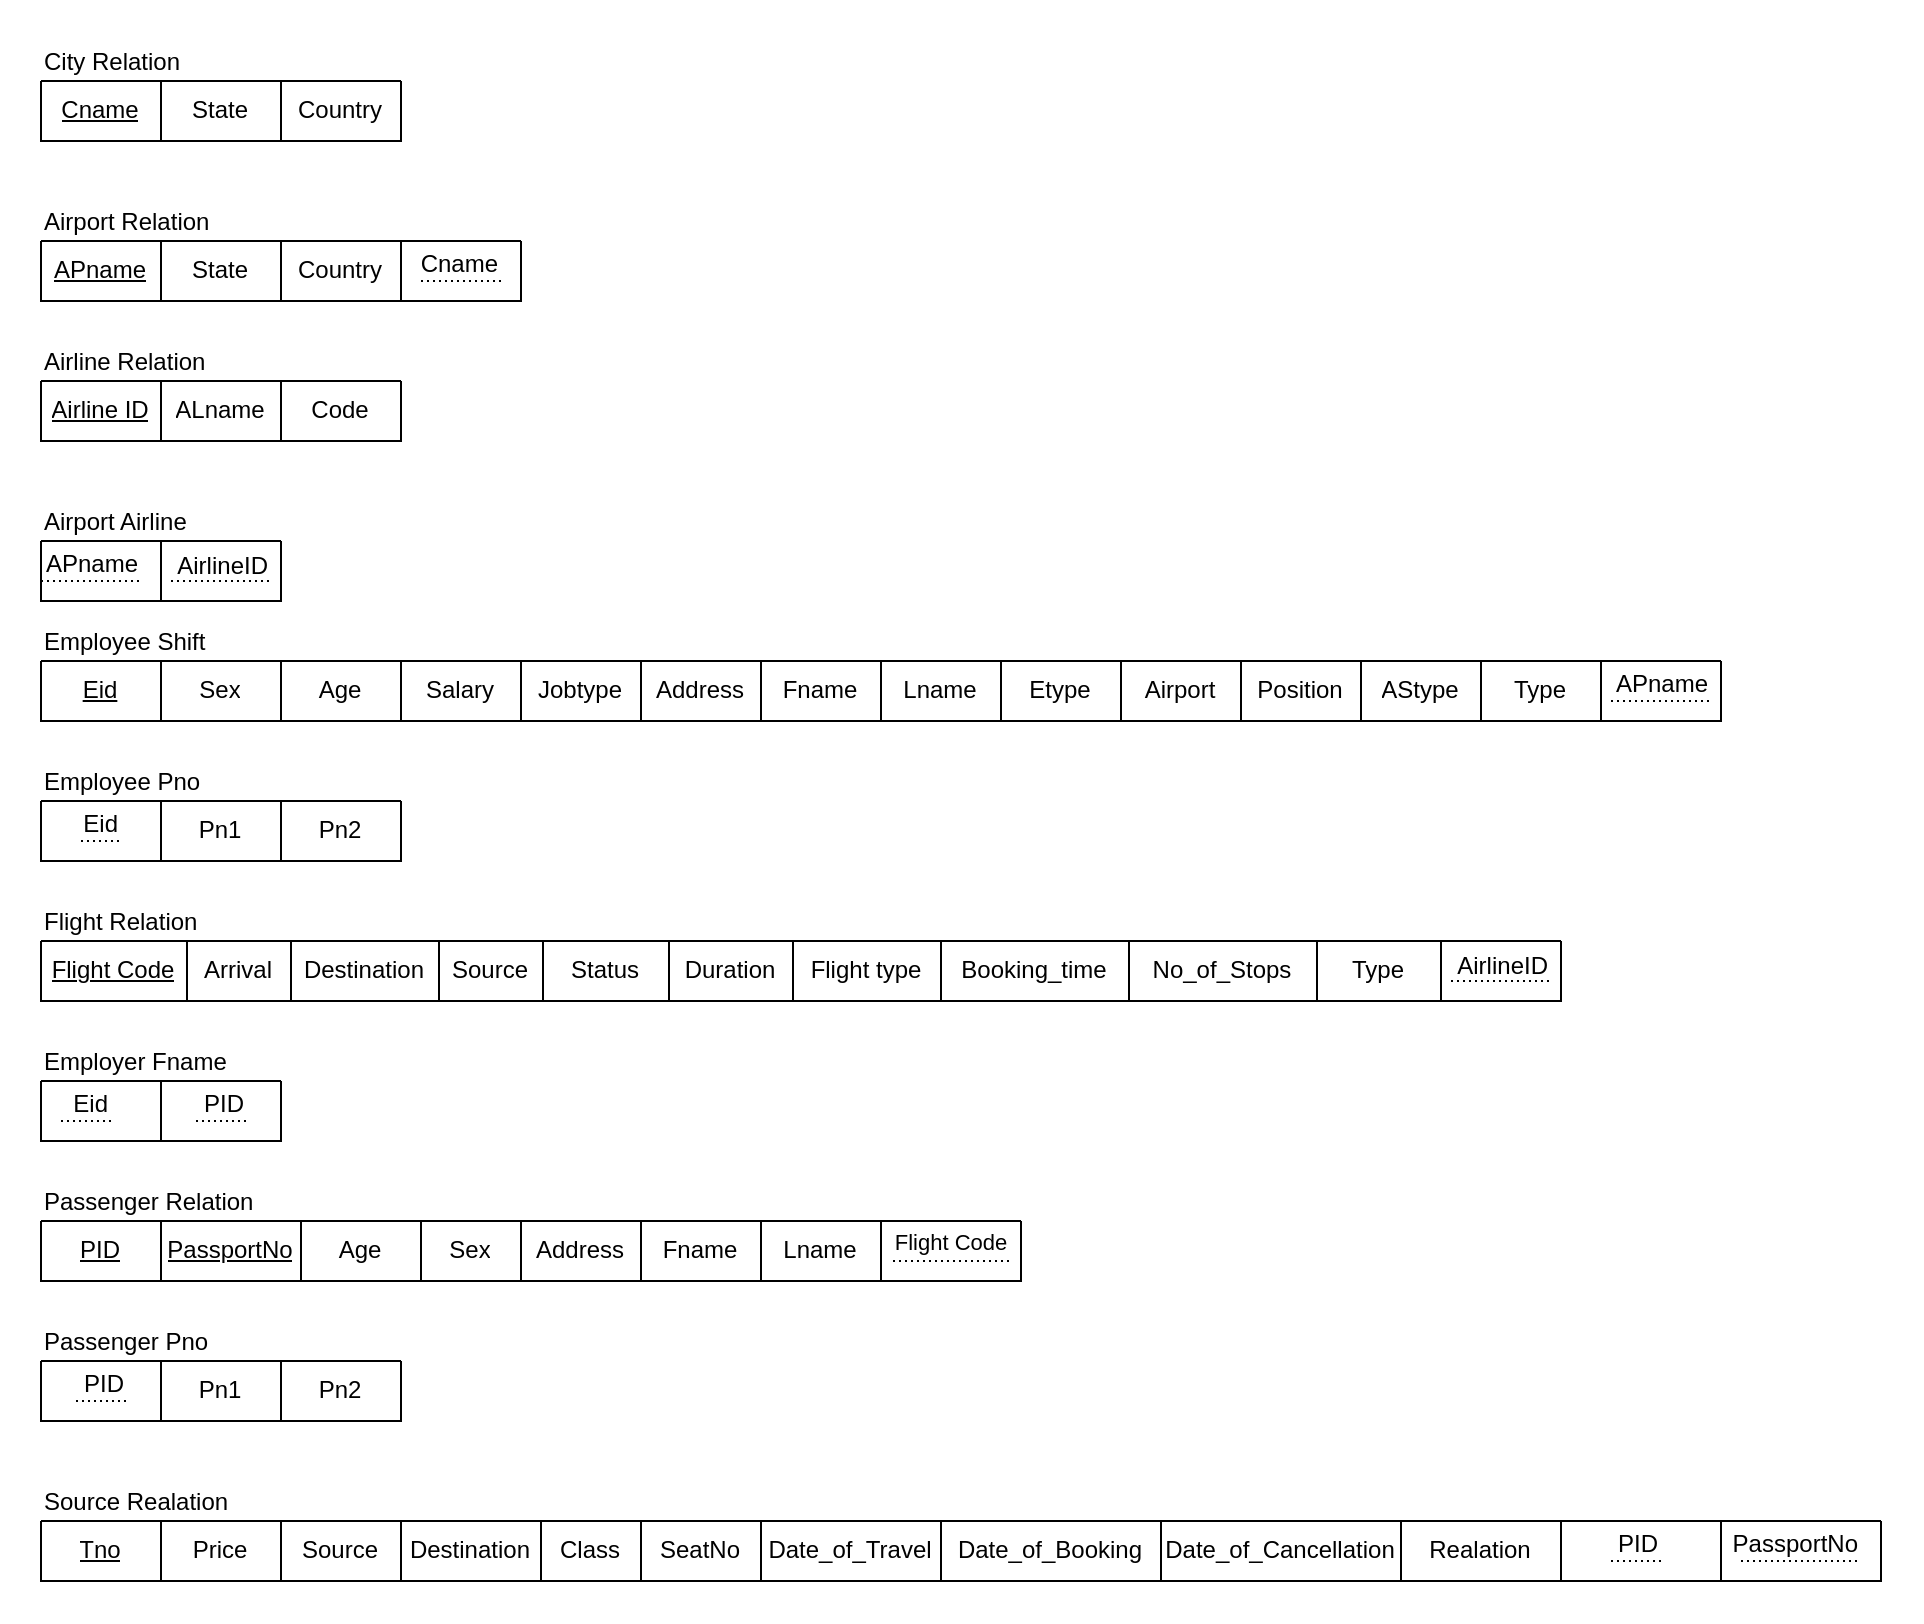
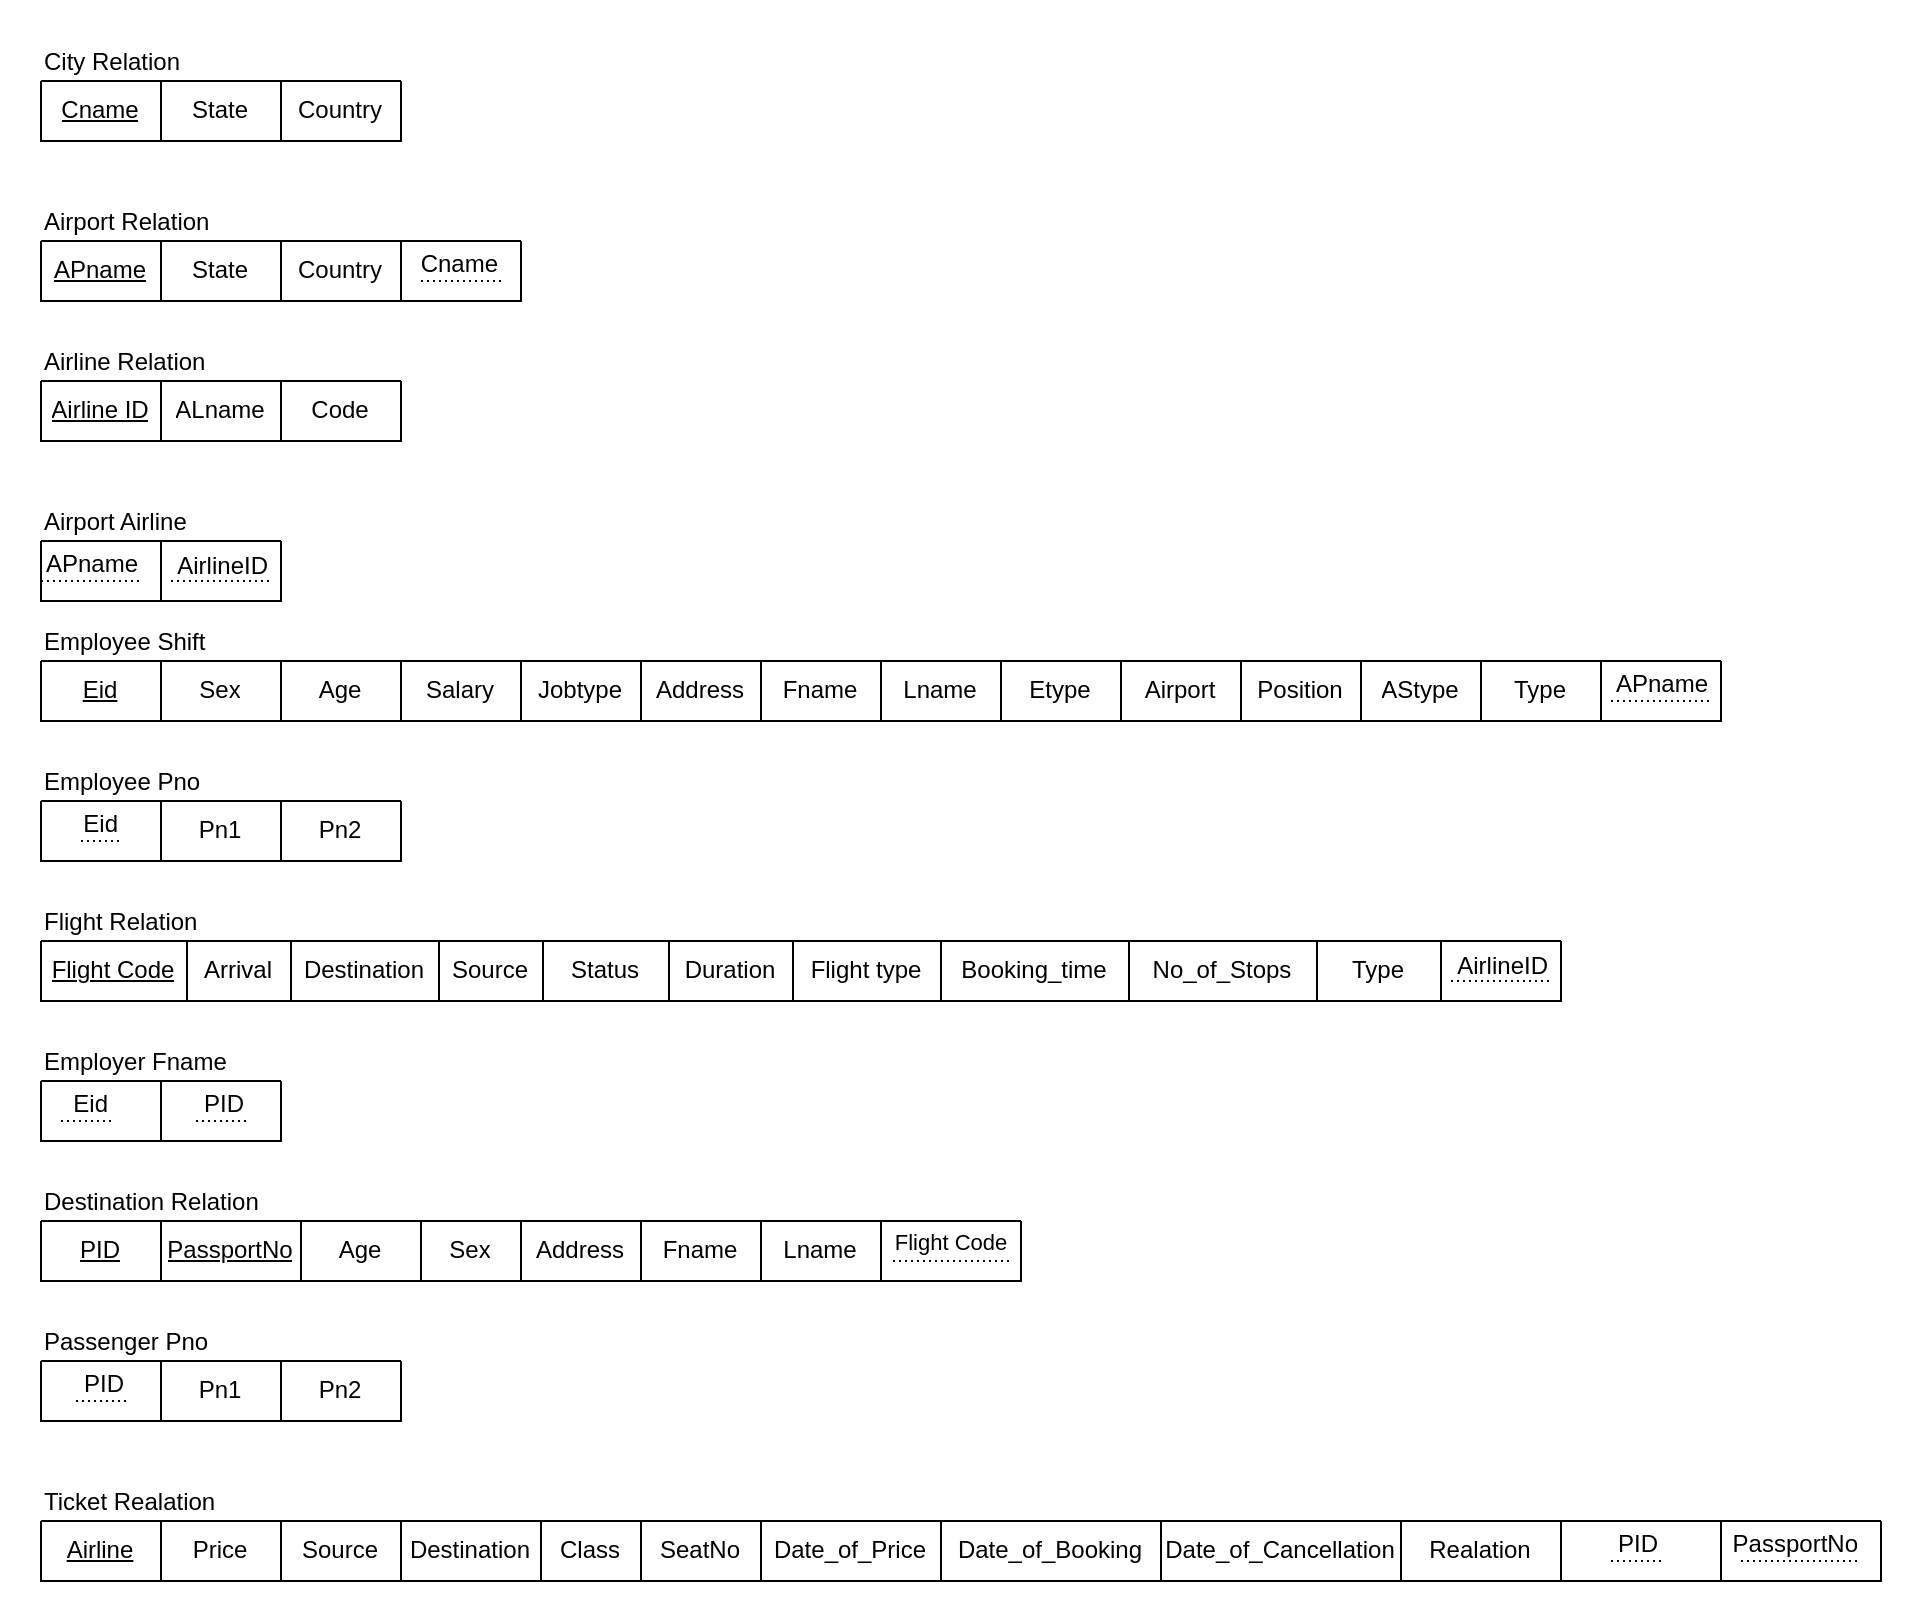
node "Passenger Relation": label "Passenger Relation" -> "Destination Relation"
node "Source Realation": label "Source Realation" -> "Ticket Realation"
node "Tno": label "Tno" -> "Airline"
node "Date_of_Travel": label "Date_of_Travel" -> "Date_of_Price"
